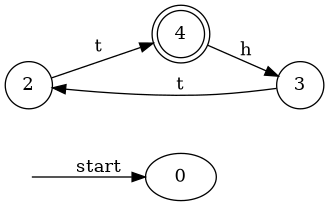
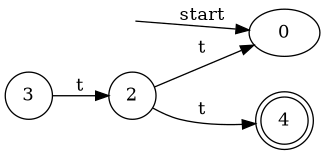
edge "4" -> "3": removed, label "h"
edge "2" -> "0": added, label "t"
